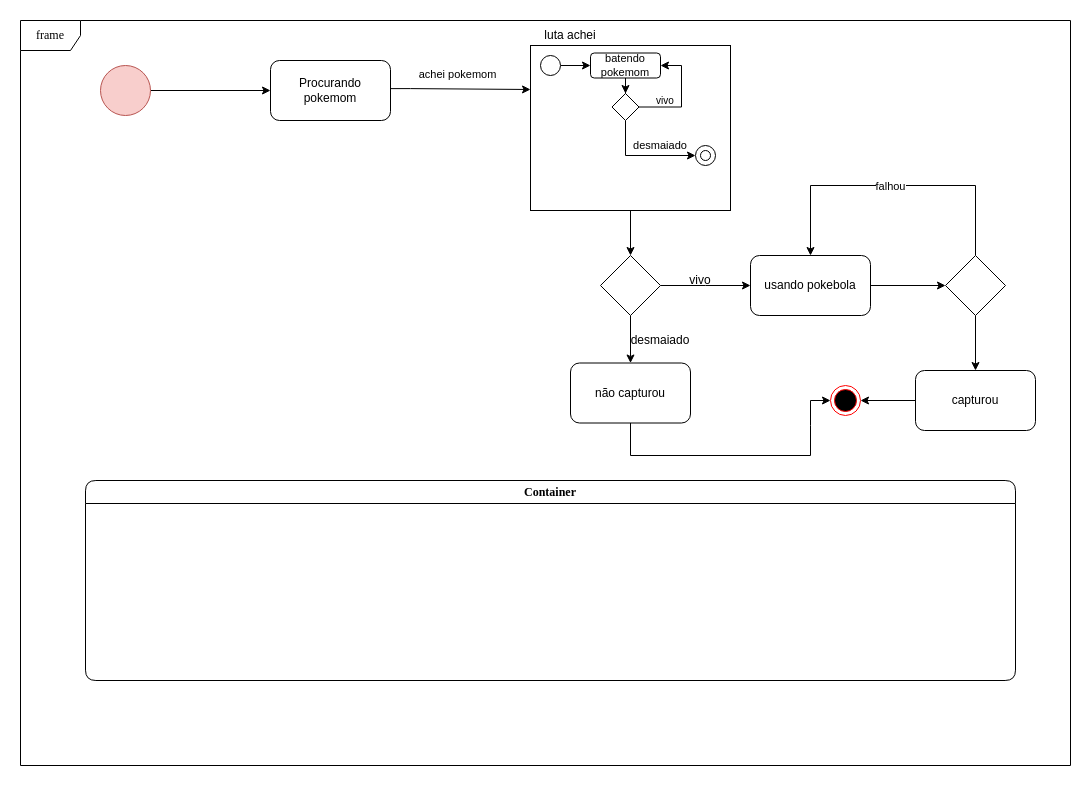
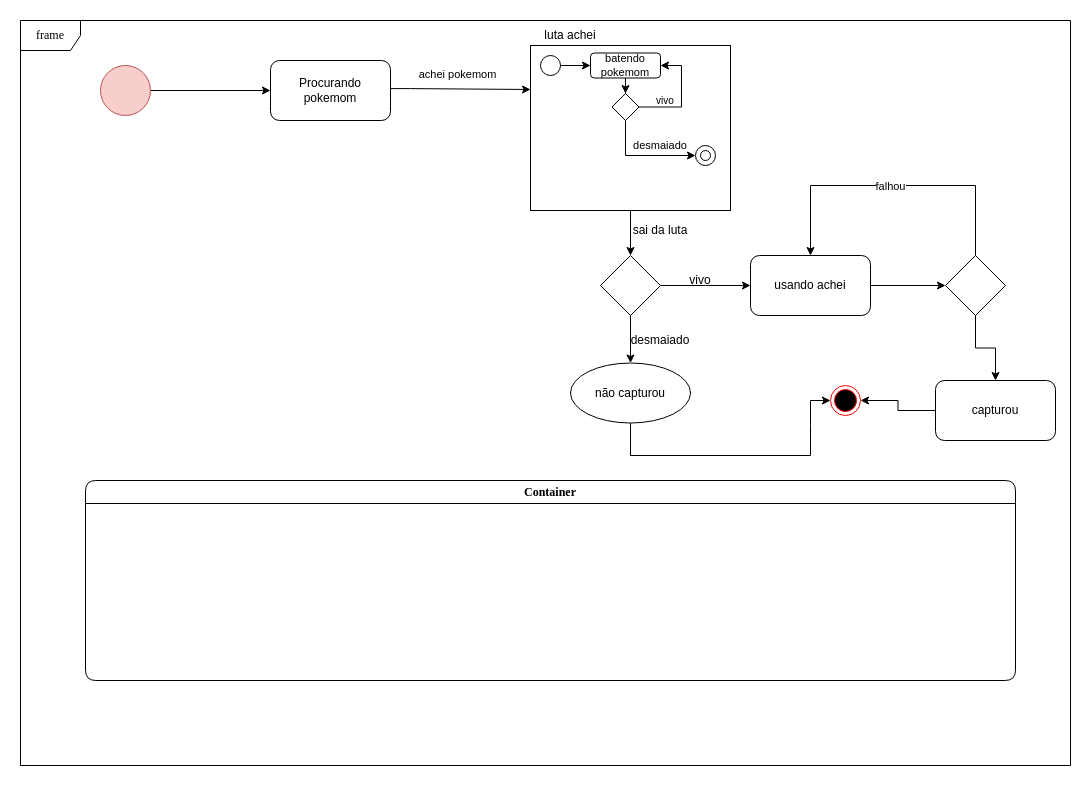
node "sai da luta": added
node "usando pokebola": label "usando pokebola" -> "usando achei"
node "não capturou": shape rounded rectangle -> ellipse
node "capturou": moved (976, 401) -> (996, 411)
